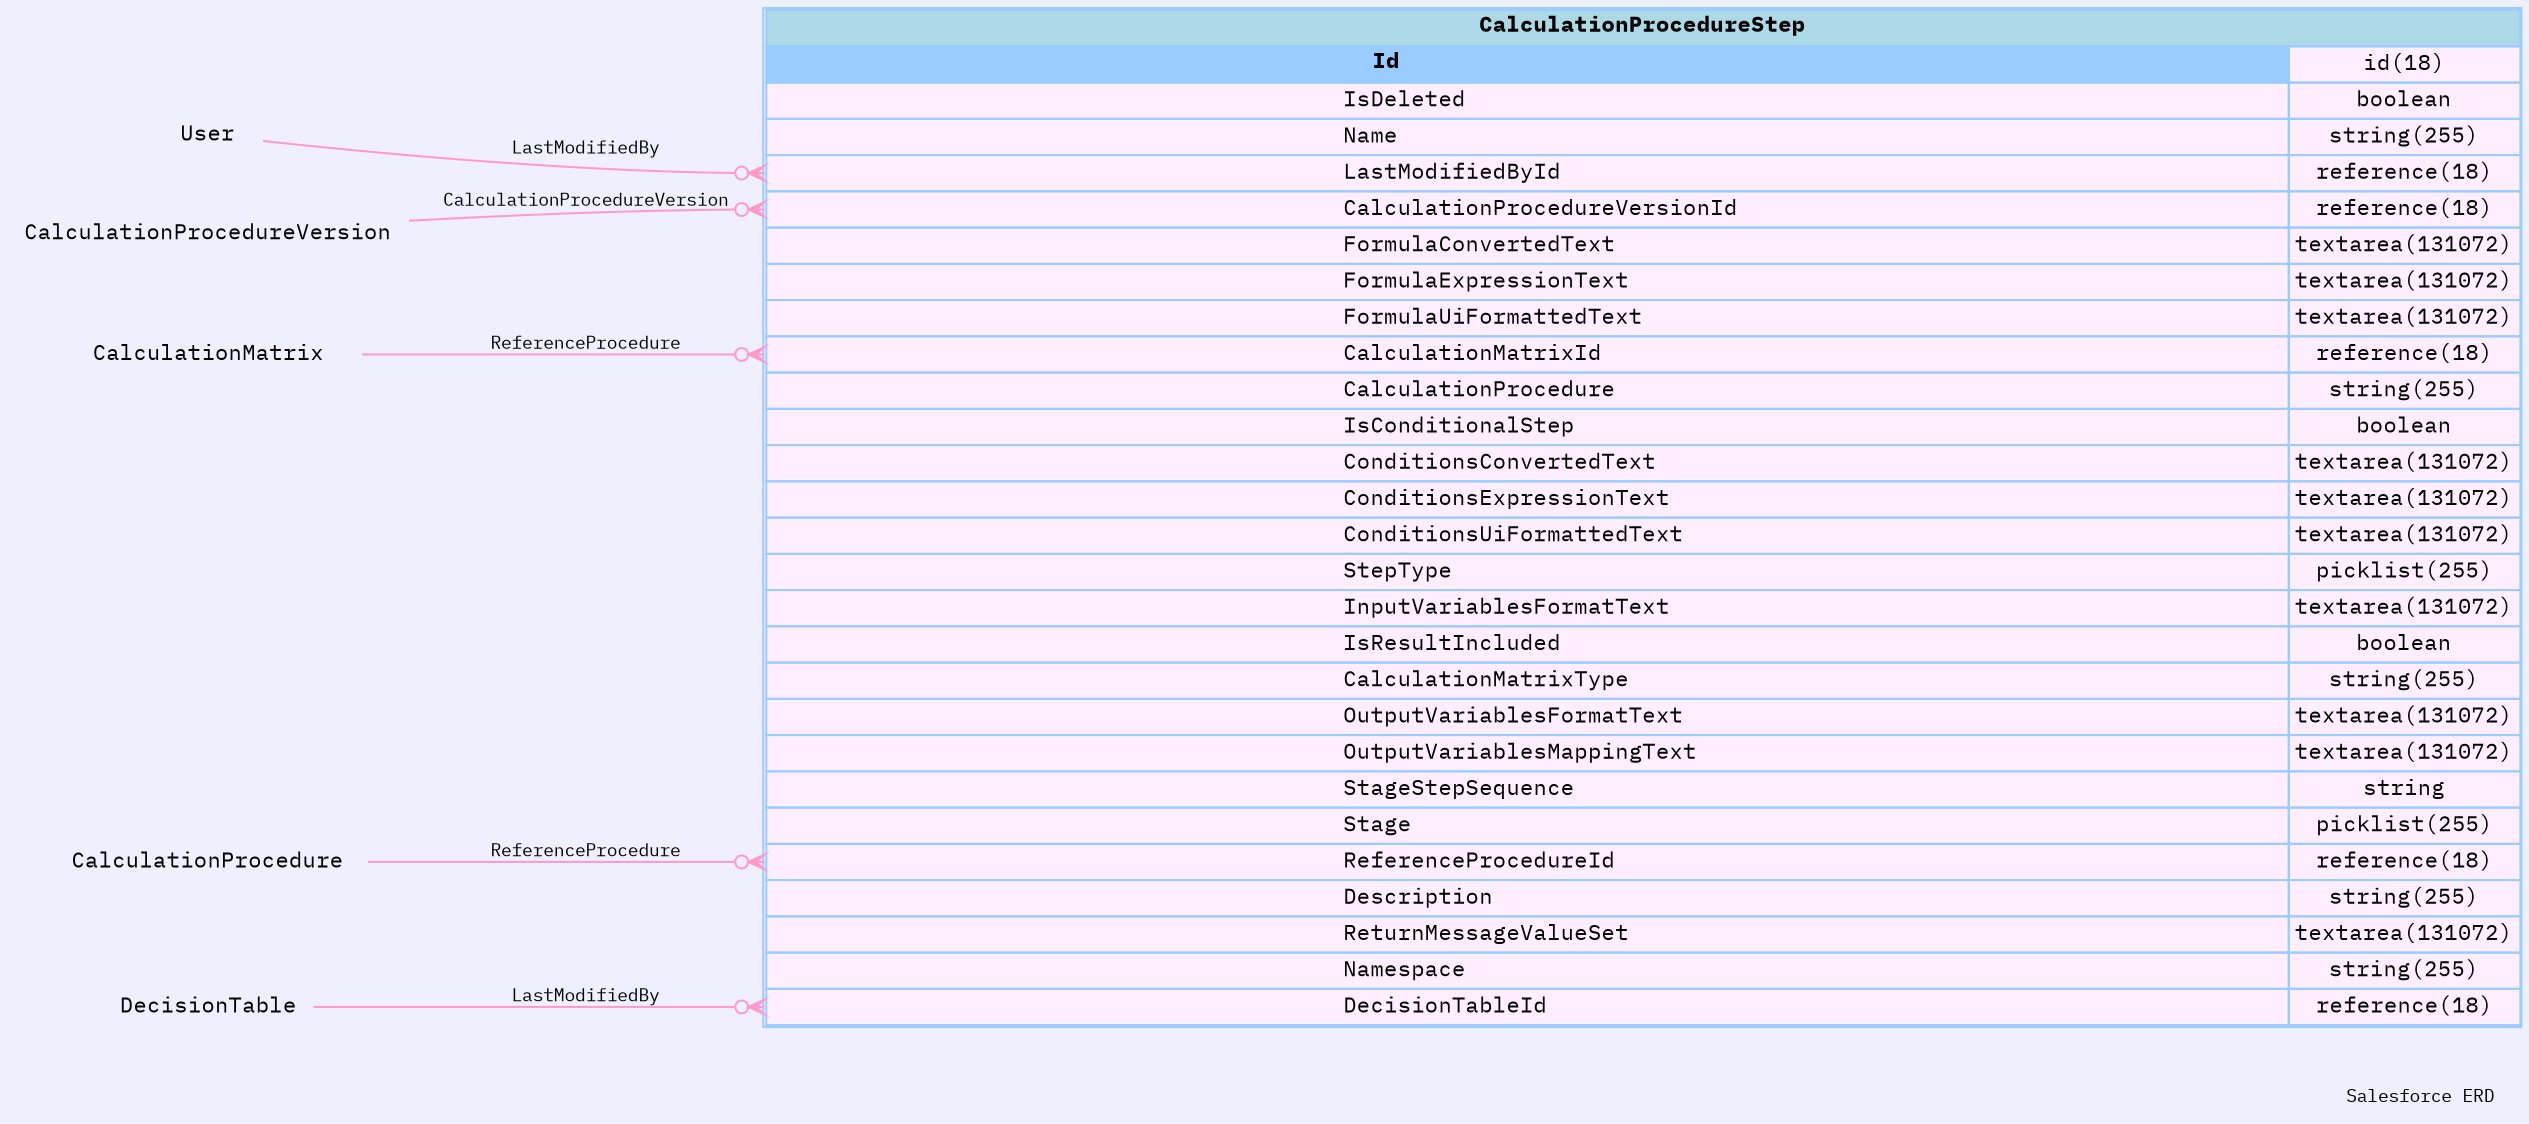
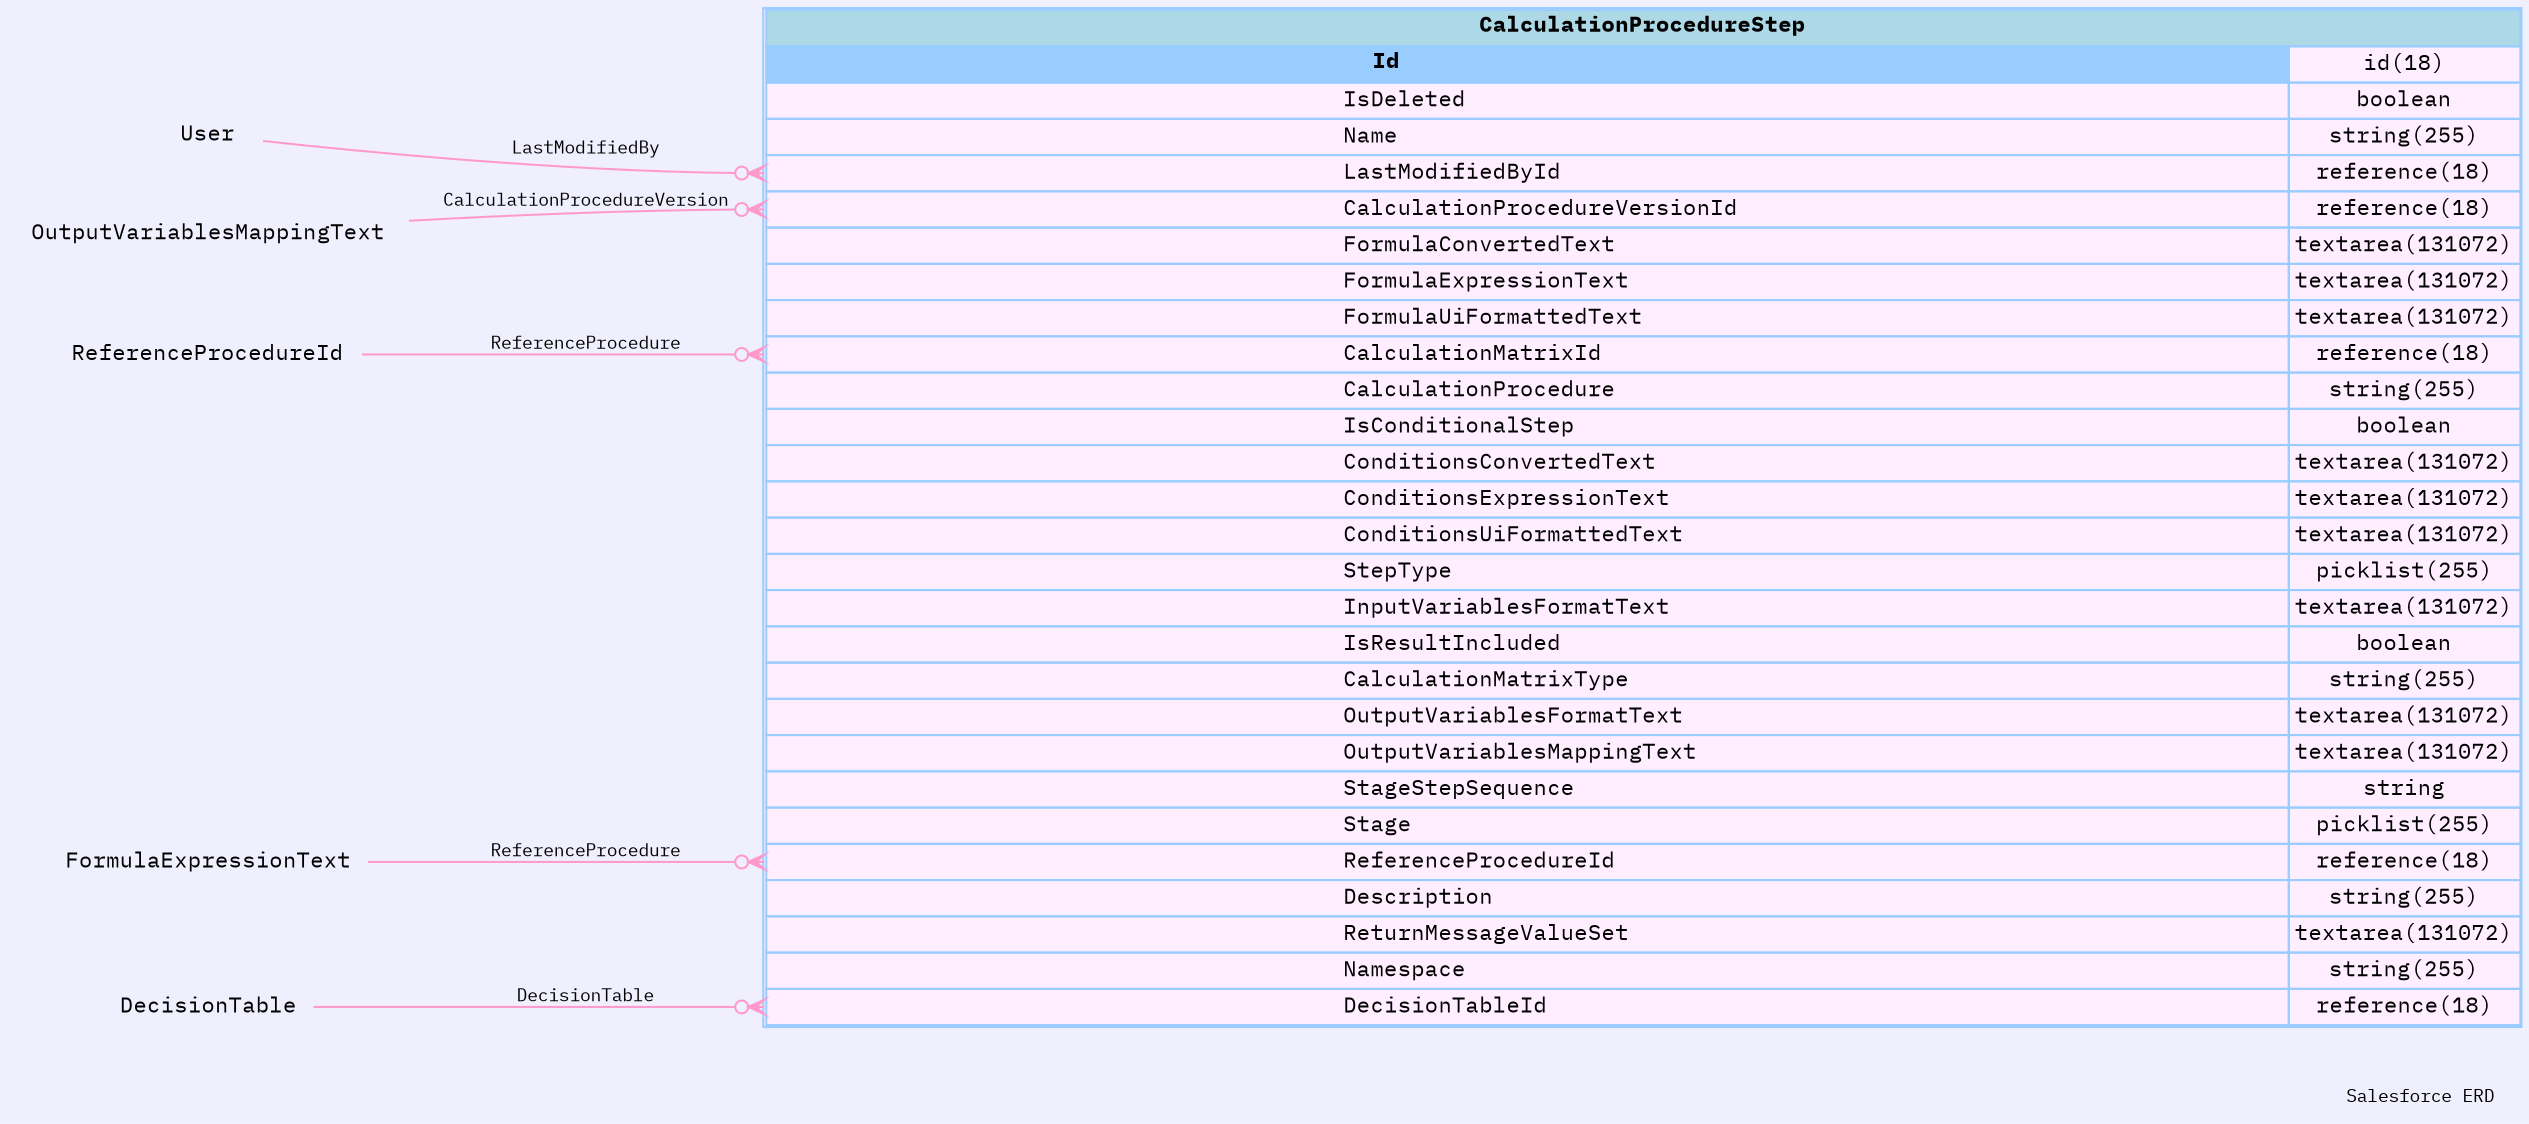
node "CalculationProcedureVersion": label "CalculationProcedureVersion" -> "OutputVariablesMappingText"
node "CalculationMatrix": label "CalculationMatrix" -> "ReferenceProcedureId"
node "CalculationProcedure": label "CalculationProcedure" -> "FormulaExpressionText"
edge "DecisionTable" -> "CalculationProcedureStep": label "LastModifiedBy" -> "DecisionTable"
